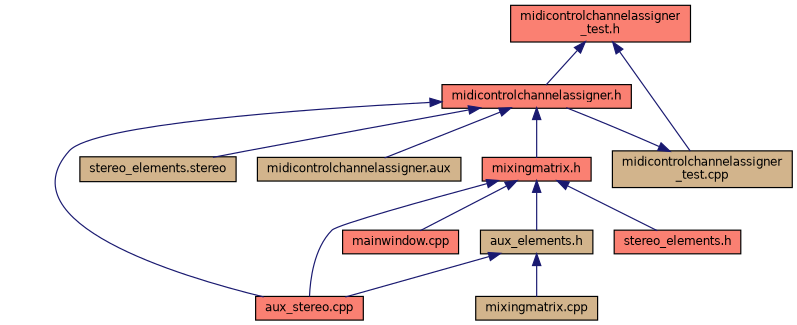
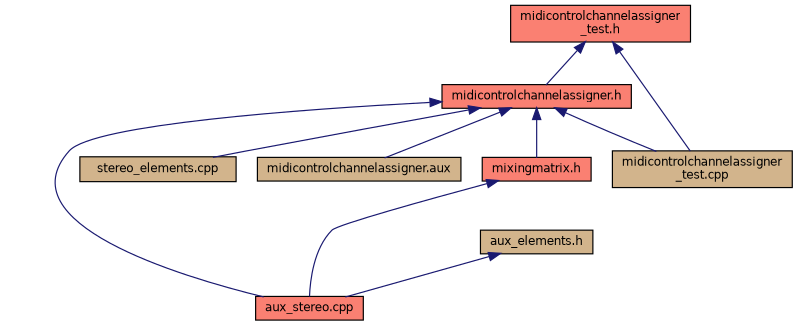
edge "midicontrolchannelassigner.h" -> "midicontrolchannelassigner _test.cpp": reversed
node "stereo_elements.stereo": label "stereo_elements.stereo" -> "stereo_elements.cpp"
edge "aux_elements.h" -> "mixingmatrix.h": removed
node "mainwindow.cpp": removed
node "stereo_elements.h": removed
node "mixingmatrix.cpp": removed
